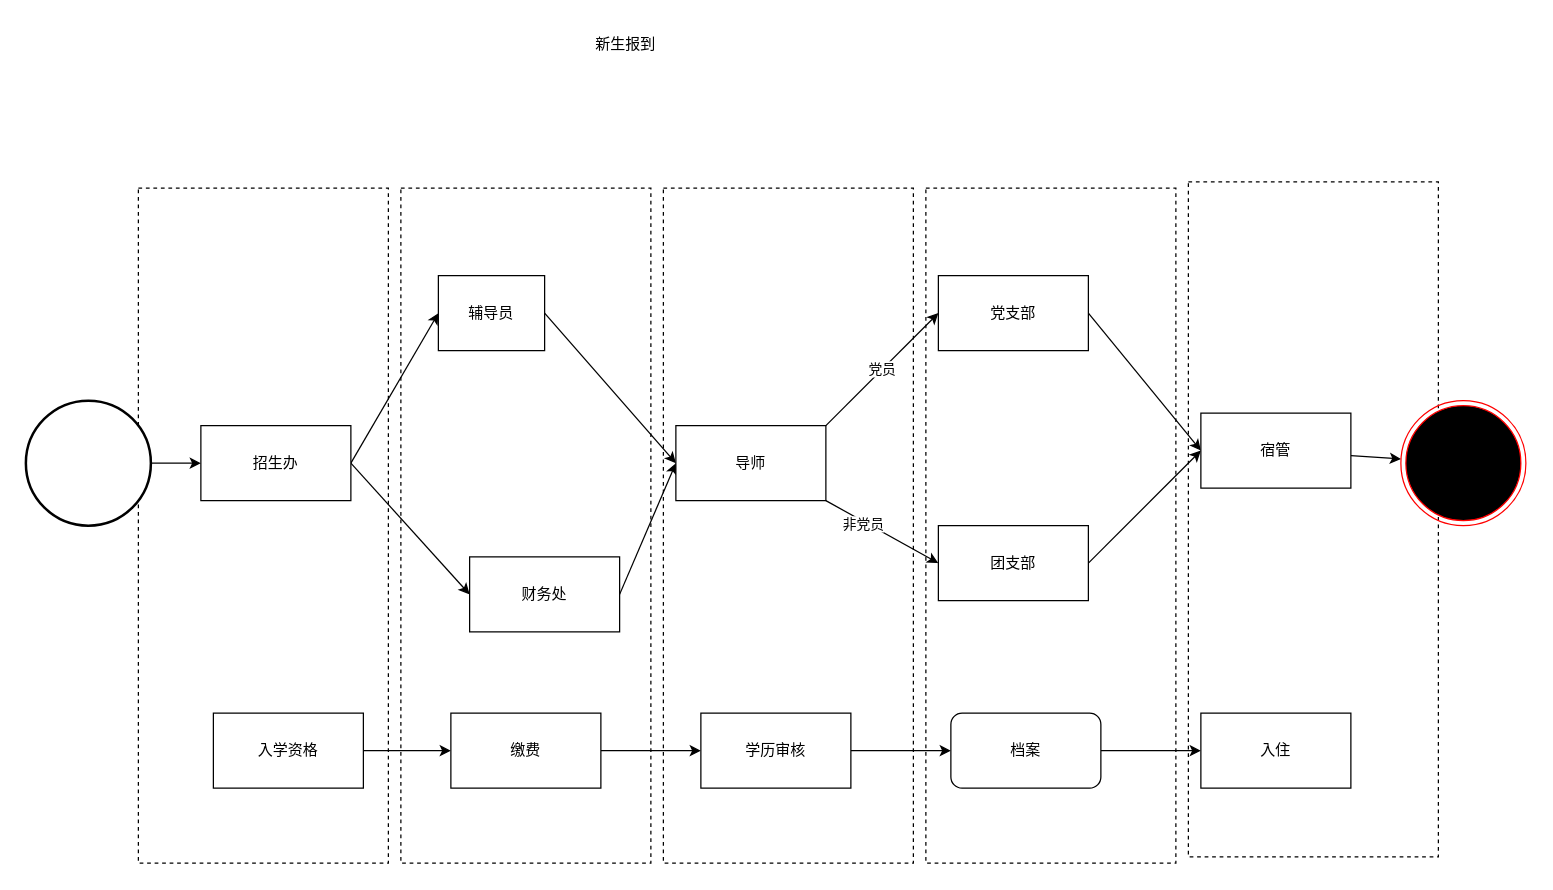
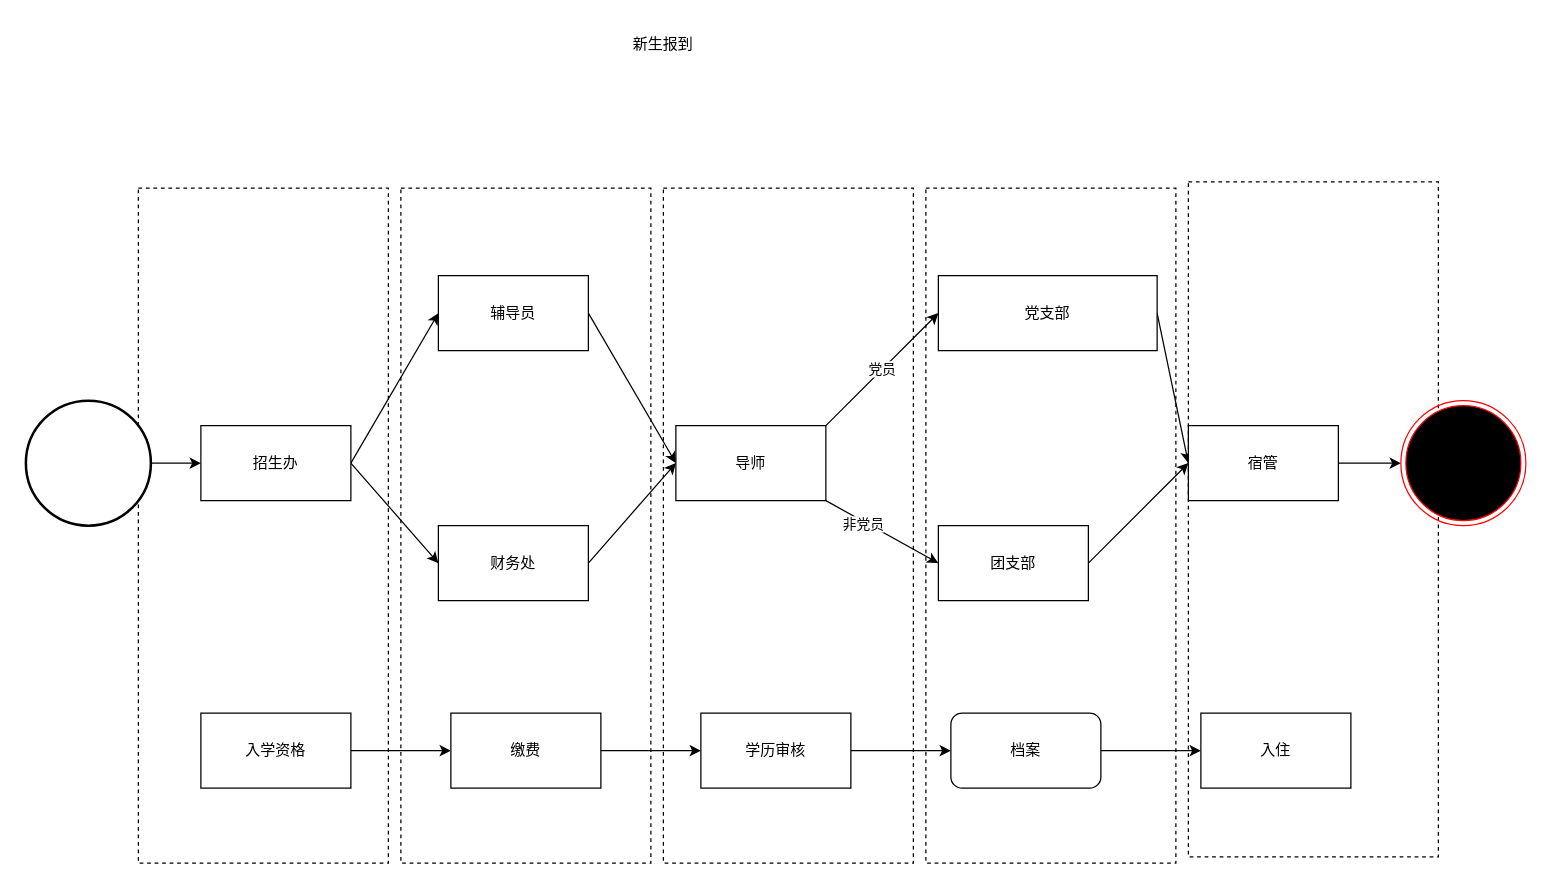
node "新生报到": moved (626, 44) -> (663, 44)
node "辅导员": size 106x75 -> 150x75
node "党支部": size 150x75 -> 219x75
node "宿管": moved (1276, 451) -> (1263, 463)
node "财务处": moved (544, 594) -> (513, 563)
node "入学资格": moved (288, 751) -> (276, 751)
